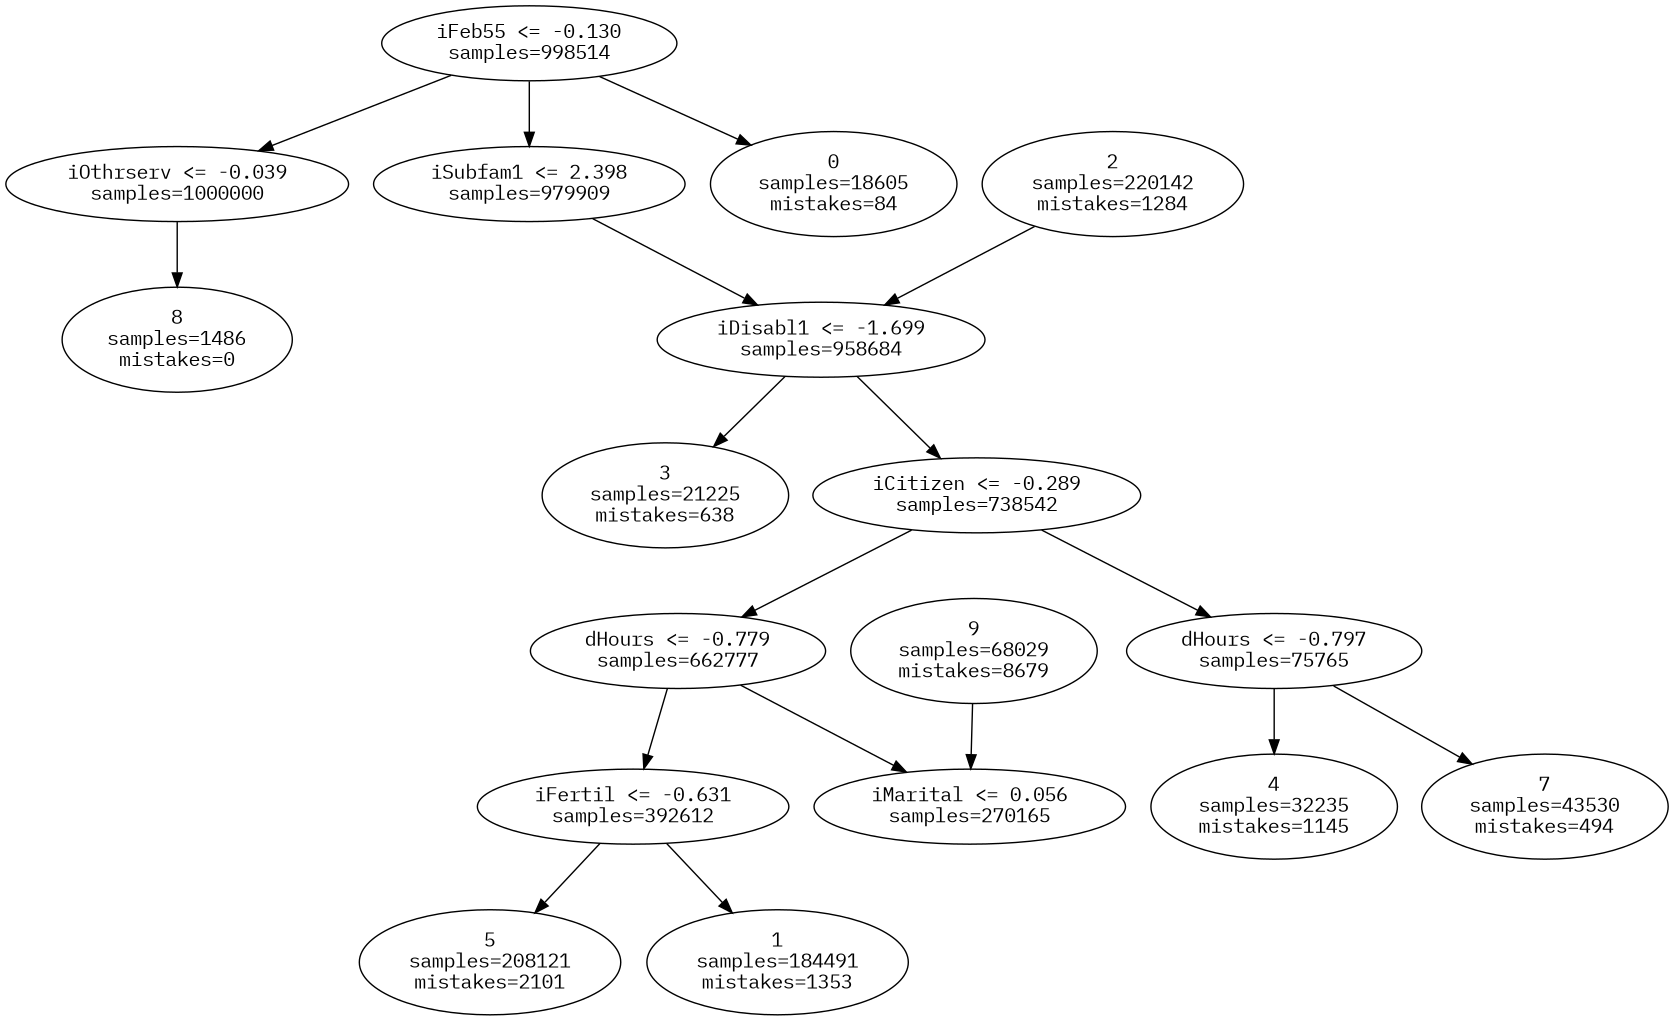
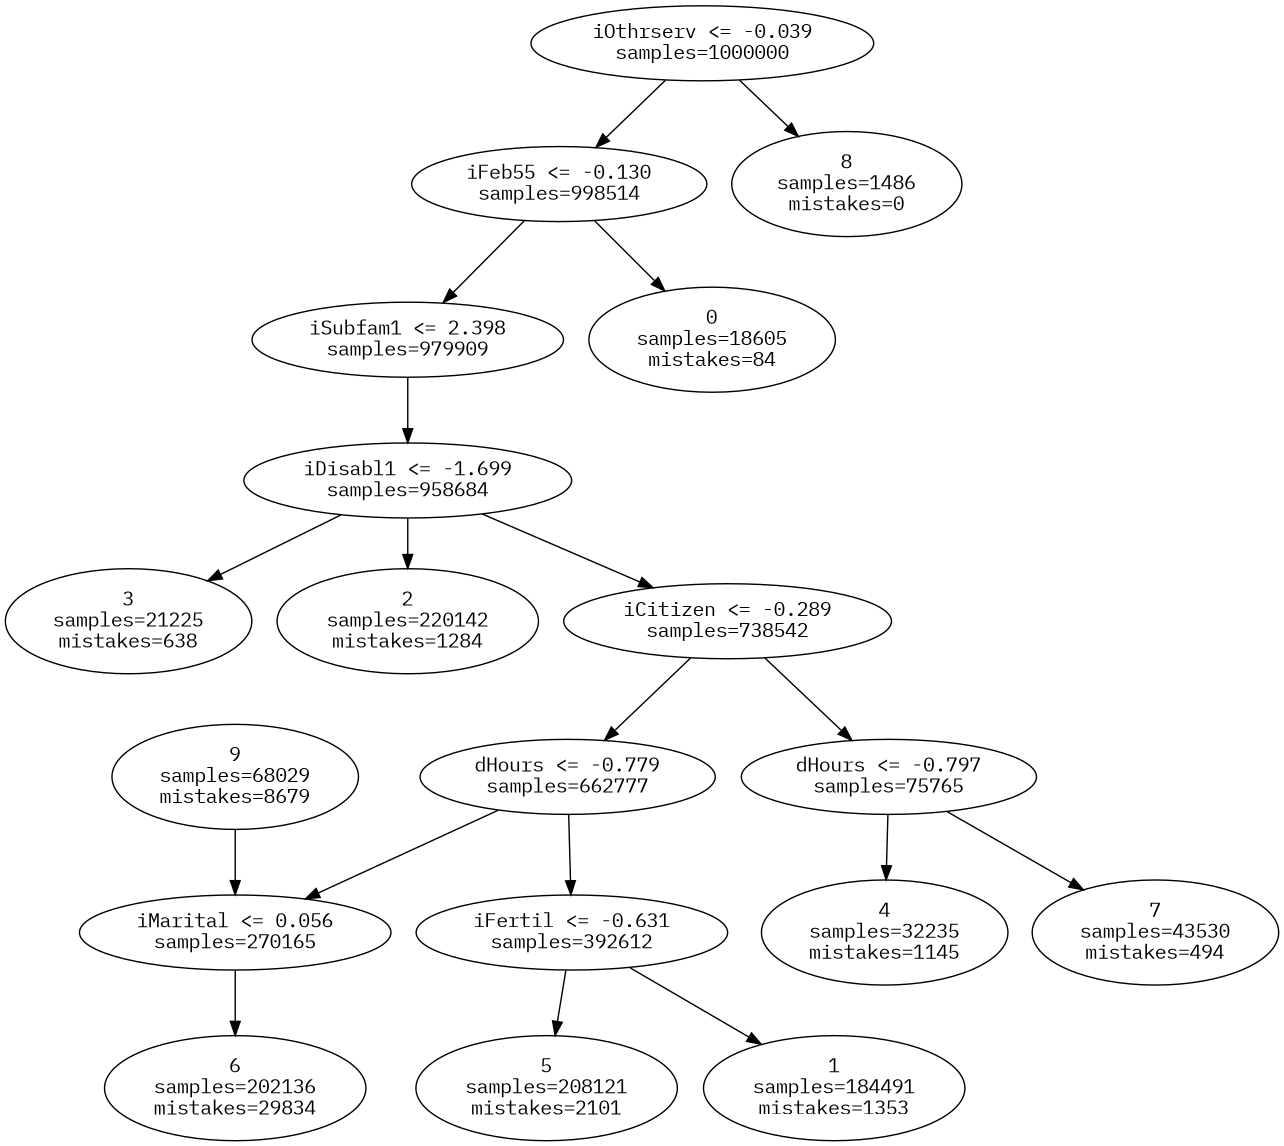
edge "iFeb55 <= -0.130 samples=998514" -> "iOthrserv <= -0.039 samples=1000000": reversed
edge "2 samples=220142 mistakes=1284" -> "iDisabl1 <= -1.699 samples=958684": reversed
node "6 samples=202136 mistakes=29834": added
